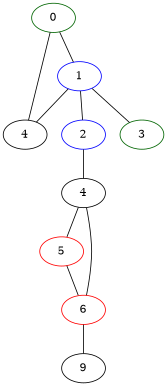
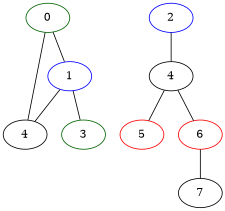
edge "1" -- "2": removed
edge "5" -- "6": removed
node "9": label "9" -> "7"
